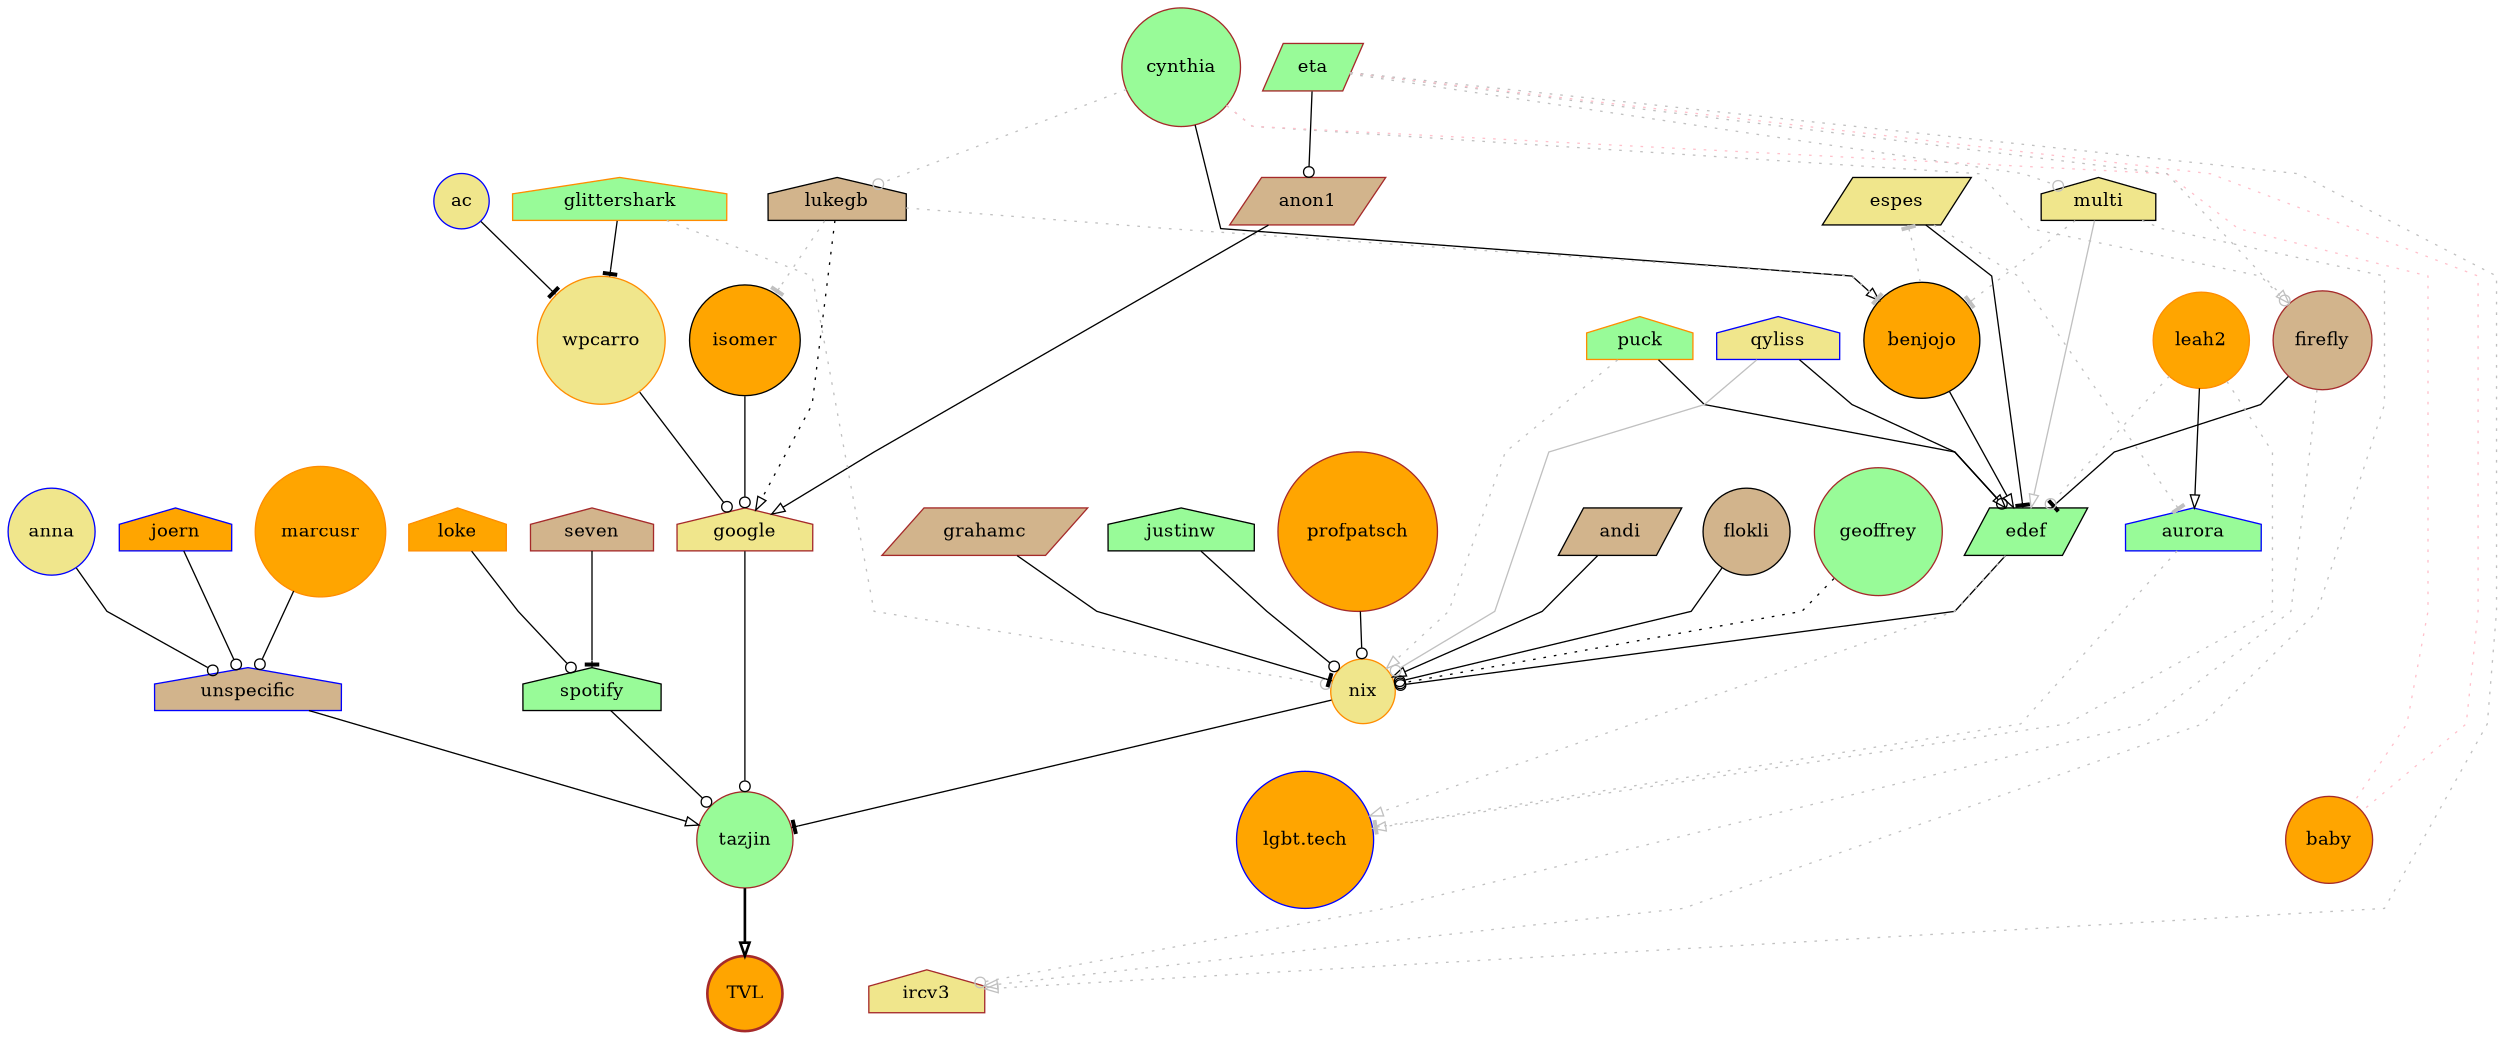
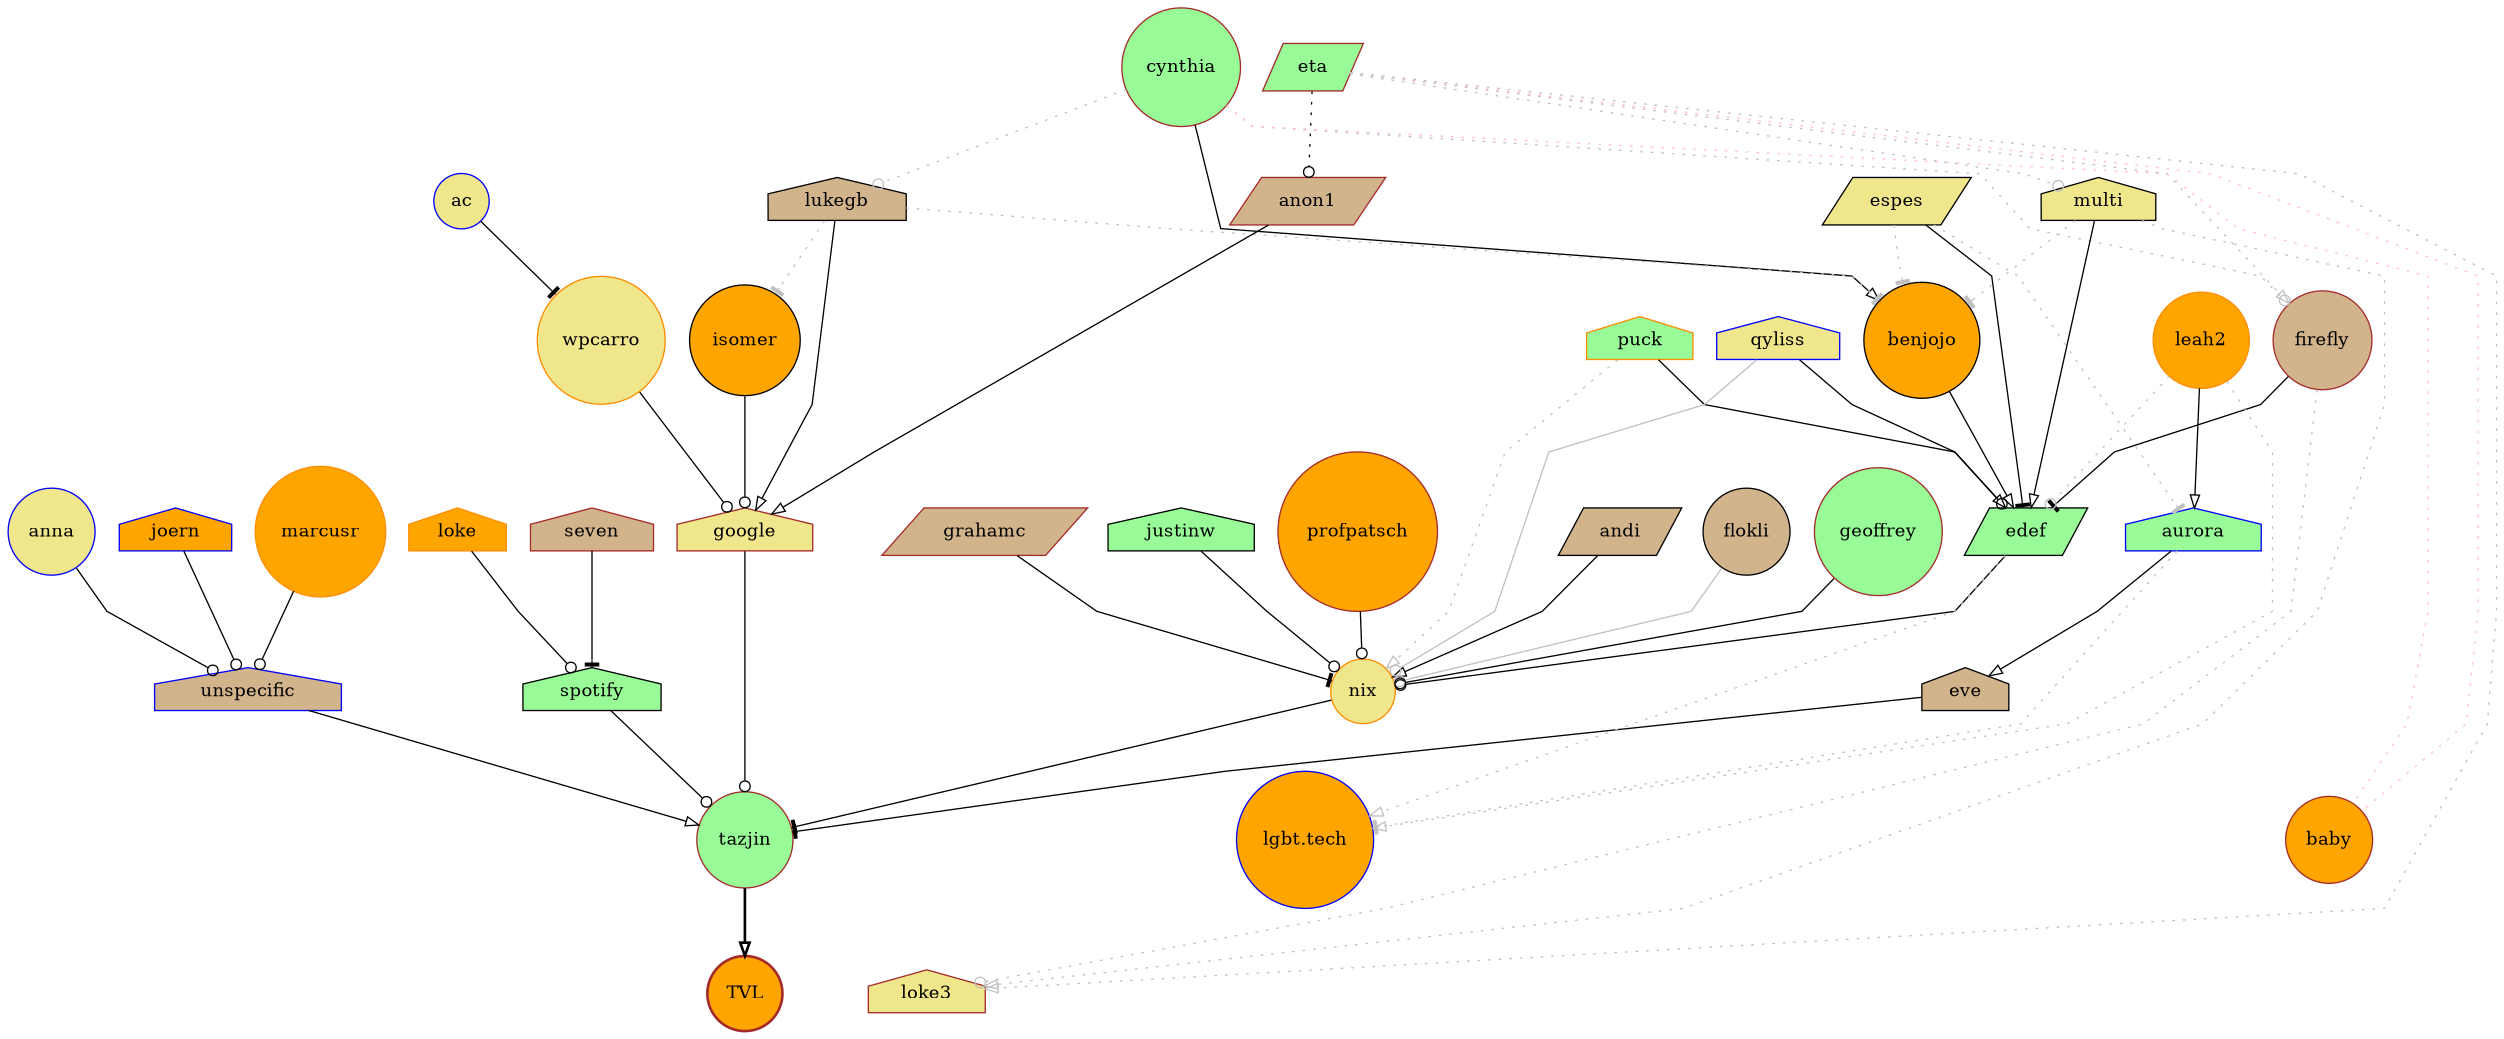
edge "eta" -> "anon1": style solid -> dotted
node "glittershark": removed
edge "benjojo" -> "espes": reversed
edge "multi" -> "edef": color grey -> black
edge "lukegb" -> "google": style dotted -> solid
edge "flokli" -> "nix": color black -> grey
edge "geoffrey" -> "nix": style dotted -> solid
node "eve": added
node "ircv3": label "ircv3" -> "loke3"
